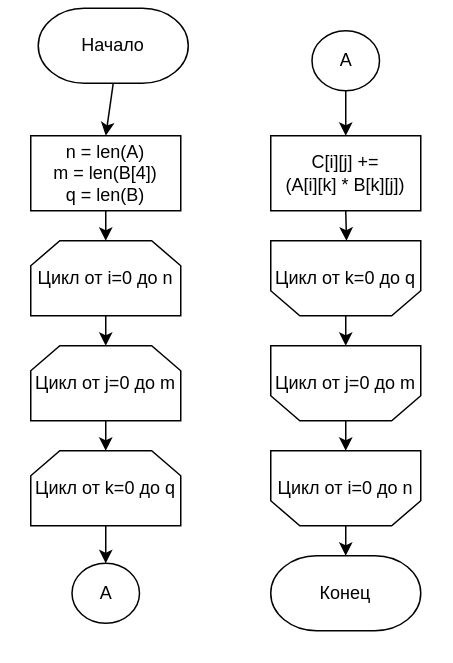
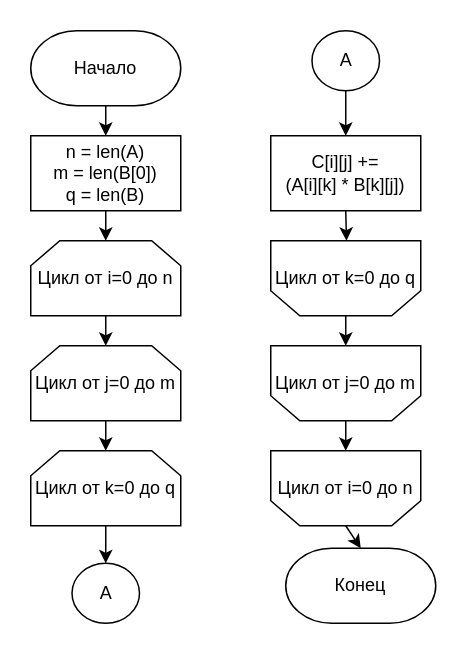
node "Начало": moved (113, 46) -> (106, 68)
node "n = len(A) m = len(B[4]) q = len(B)": label "n = len(A) m = len(B[4]) q = len(B)" -> "n = len(A) m = len(B[0]) q = len(B)"
node "Конец": moved (346, 593) -> (361, 586)
